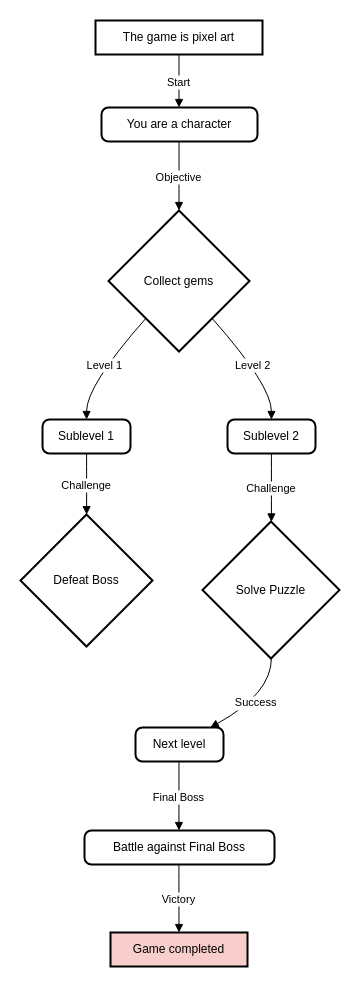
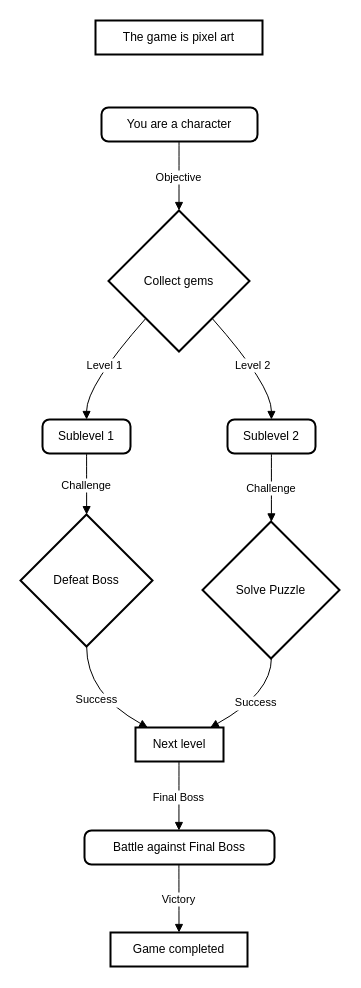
edge "The game is pixel art" -> "You are a character": removed, label "Start"
edge "Defeat Boss" -> "Next level": added, label "Success"
node "Next level": shape rounded rectangle -> rectangle
node "Game completed": fillcolor #f8cecc -> #ffffff
